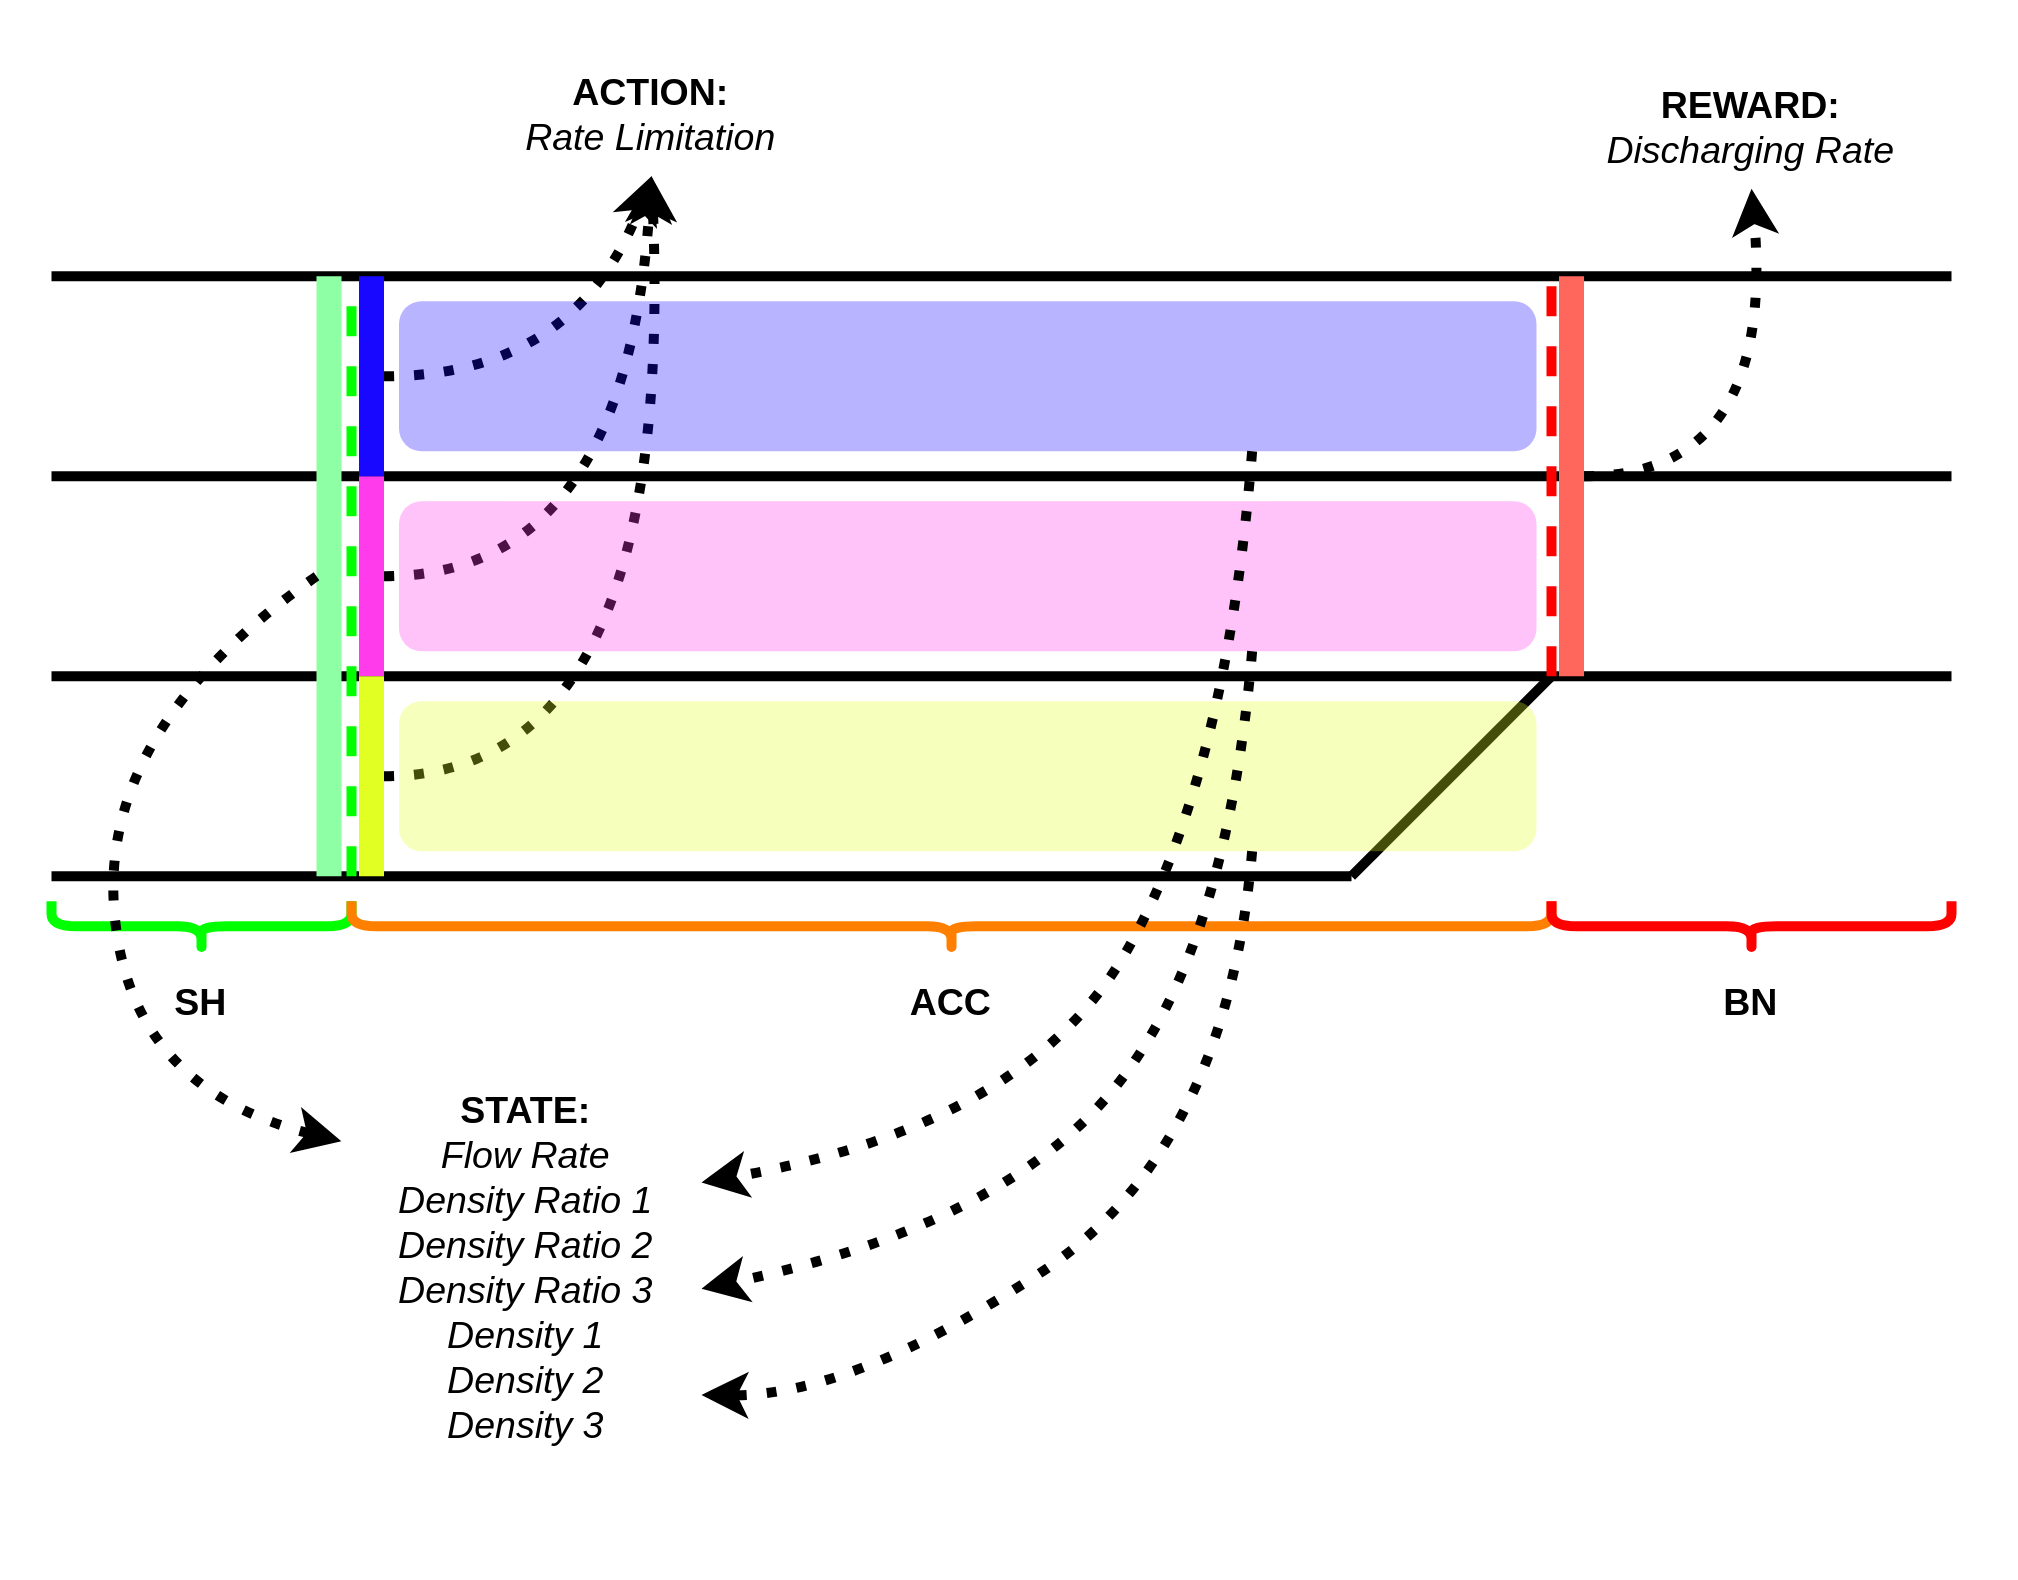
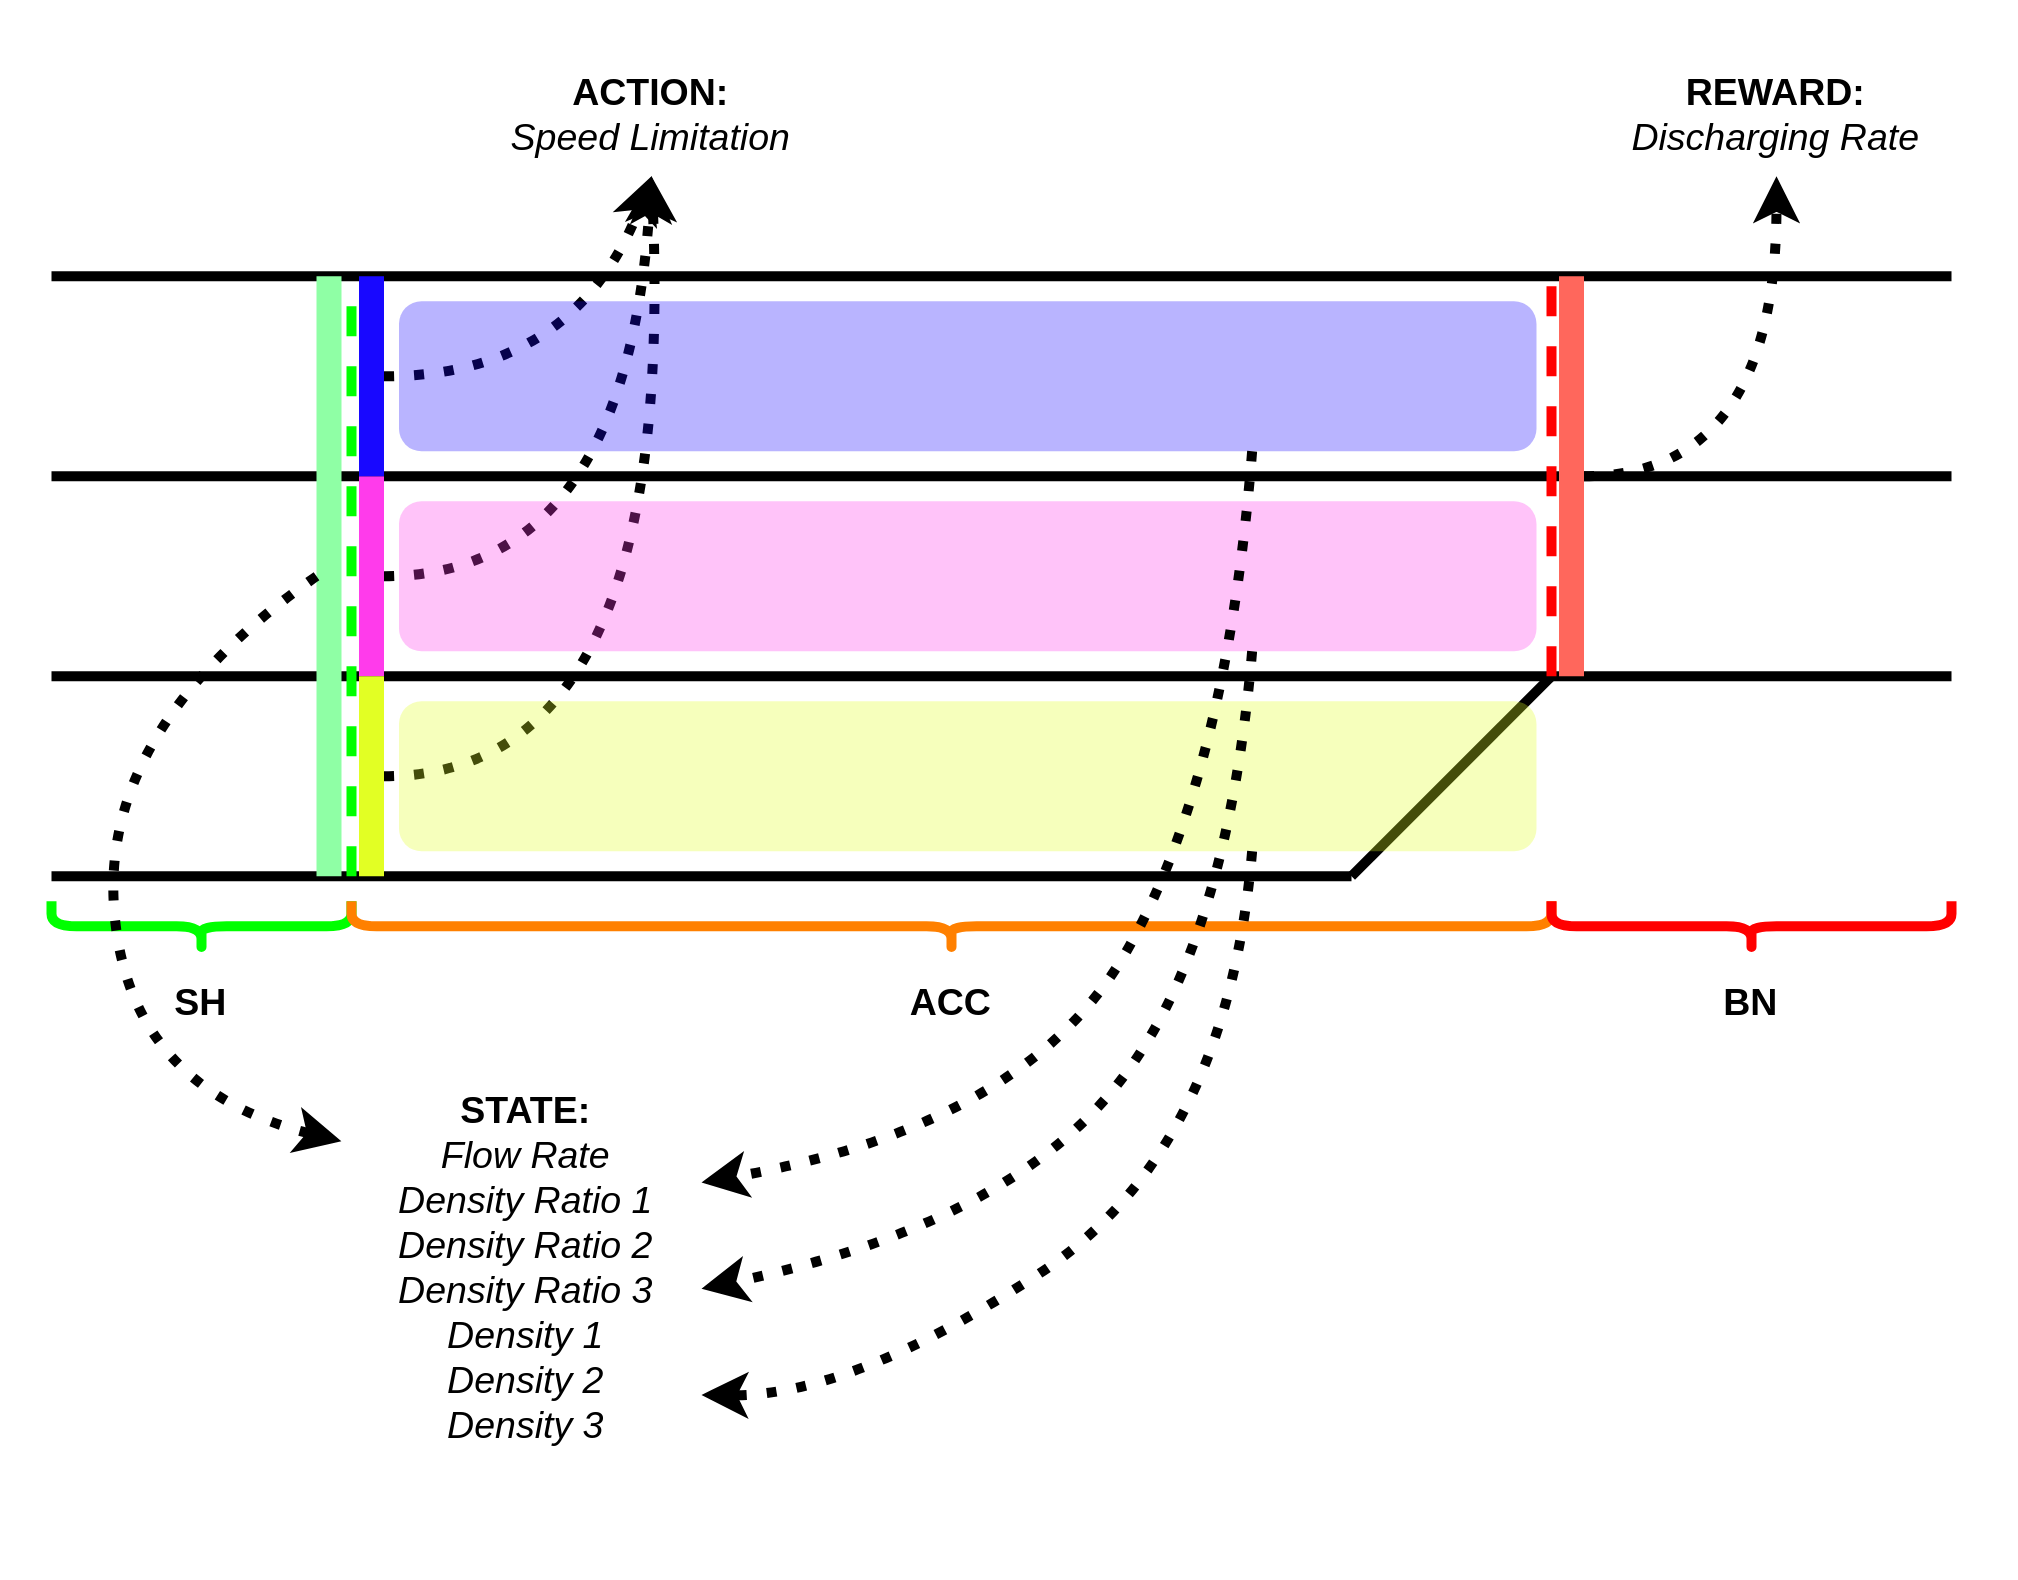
node "ACTION: Rate Limitation": label "ACTION: Rate Limitation" -> "ACTION: Speed Limitation"
node "REWARD: Discharging Rate": moved (1751, 126) -> (1776, 114)
